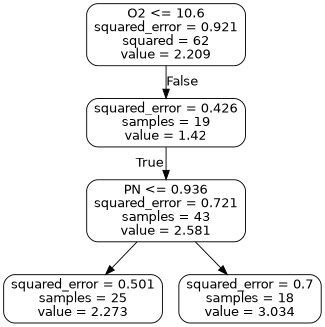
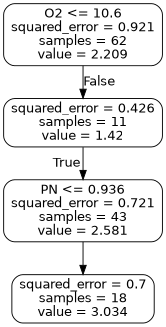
node "O2 <= 10.6 squared_error = 0.921 squared = 62 value = 2.209": label "O2 <= 10.6 squared_error = 0.921 squared = 62 value = 2.209" -> "O2 <= 10.6 squared_error = 0.921 samples = 62 value = 2.209"
node "squared_error = 0.426 samples = 19 value = 1.42": label "squared_error = 0.426 samples = 19 value = 1.42" -> "squared_error = 0.426 samples = 11 value = 1.42"
node "squared_error = 0.501 samples = 25 value = 2.273": removed
